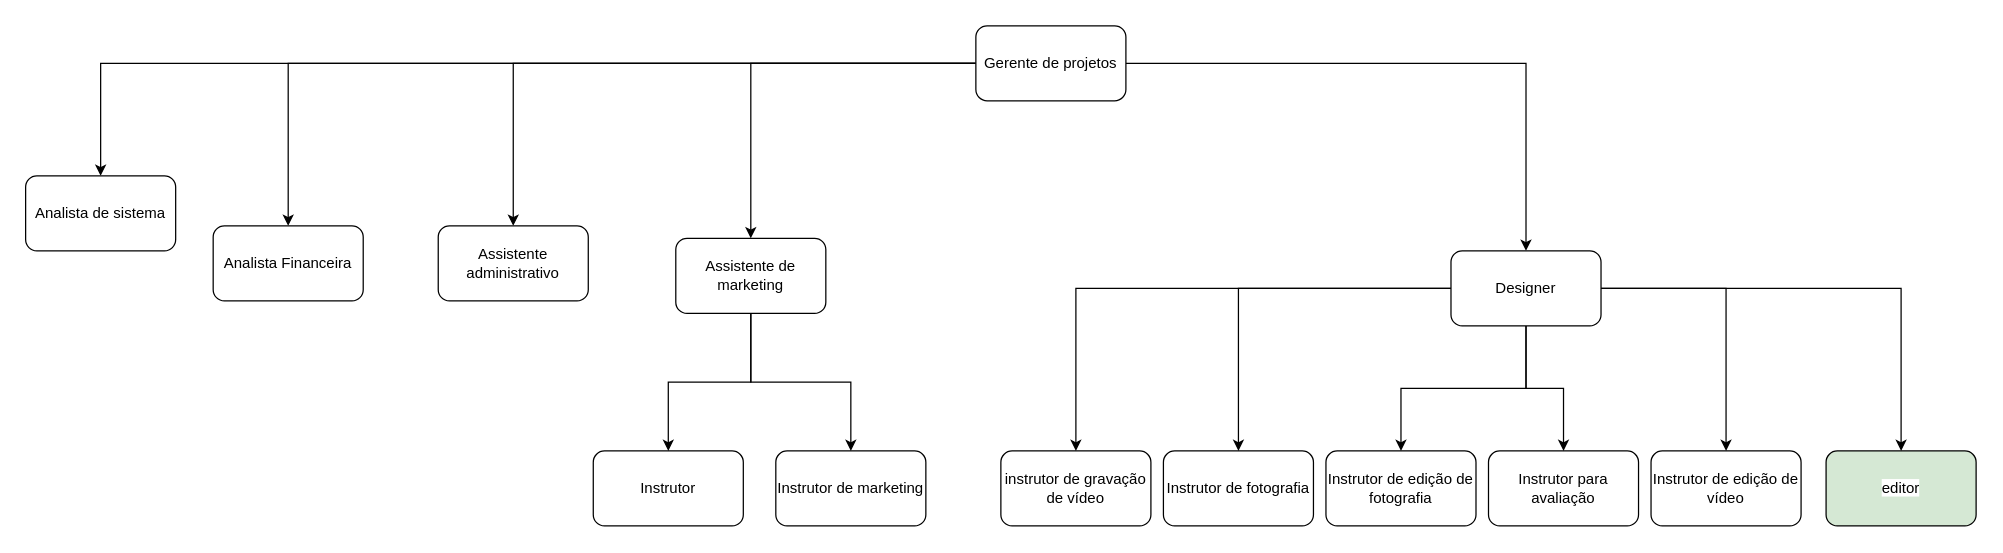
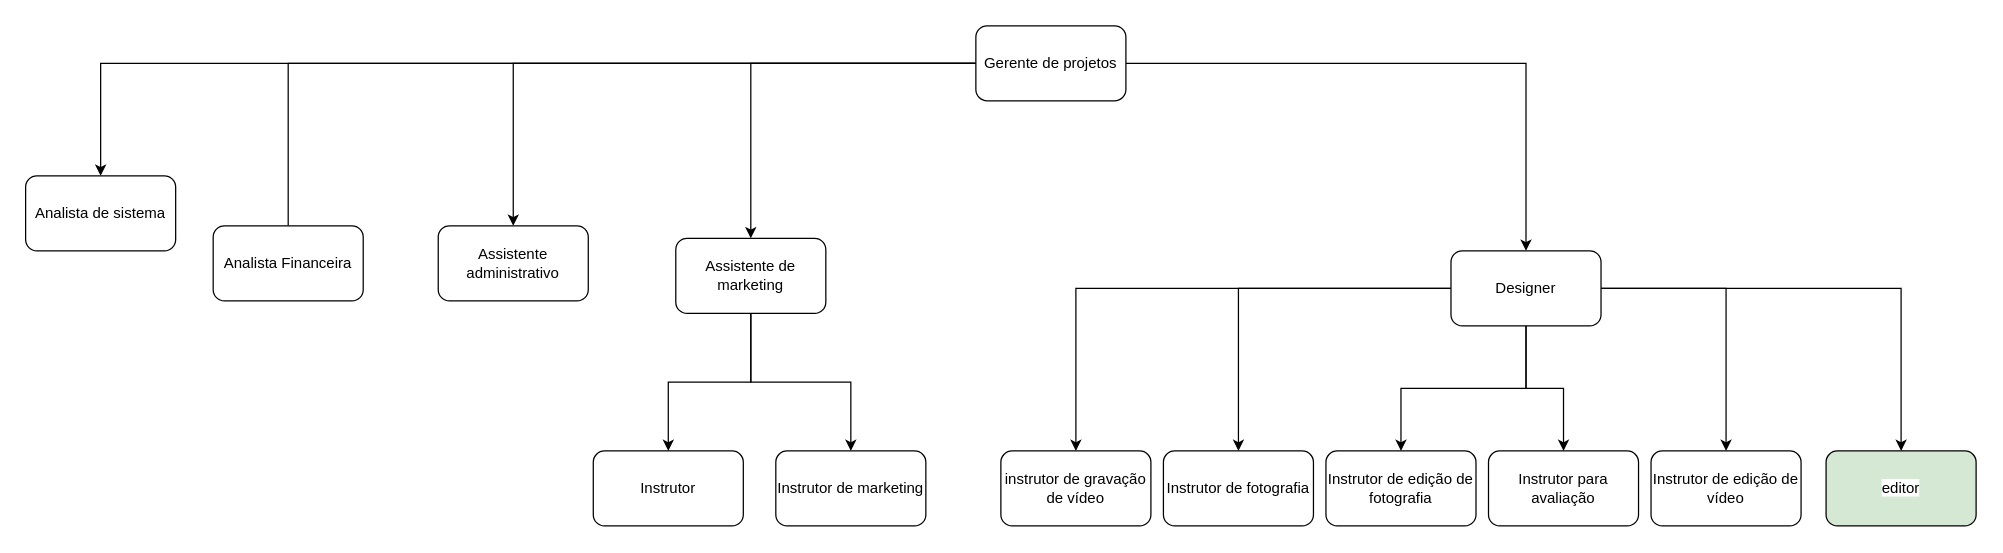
edge "Gerente de projetos" -> "Analista Financeira": arrowhead classic -> none
